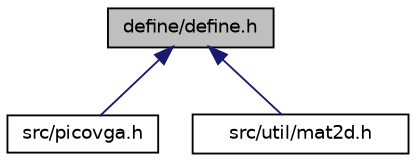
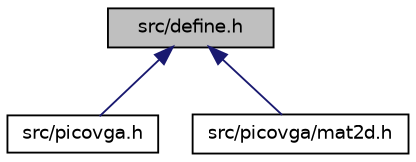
node "define/define.h": label "define/define.h" -> "src/define.h"
node "src/util/mat2d.h": label "src/util/mat2d.h" -> "src/picovga/mat2d.h"
